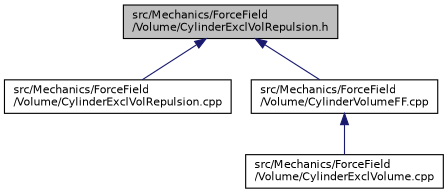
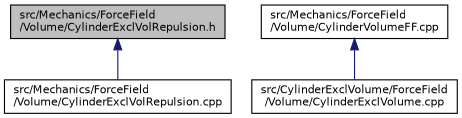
edge "src/Mechanics/ForceField /Volume/CylinderVolumeFF.cpp" -> "src/Mechanics/ForceField /Volume/CylinderExclVolRepulsion.h": removed
node "src/Mechanics/ForceField /Volume/CylinderExclVolume.cpp": label "src/Mechanics/ForceField /Volume/CylinderExclVolume.cpp" -> "src/CylinderExclVolume/ForceField /Volume/CylinderExclVolume.cpp"
